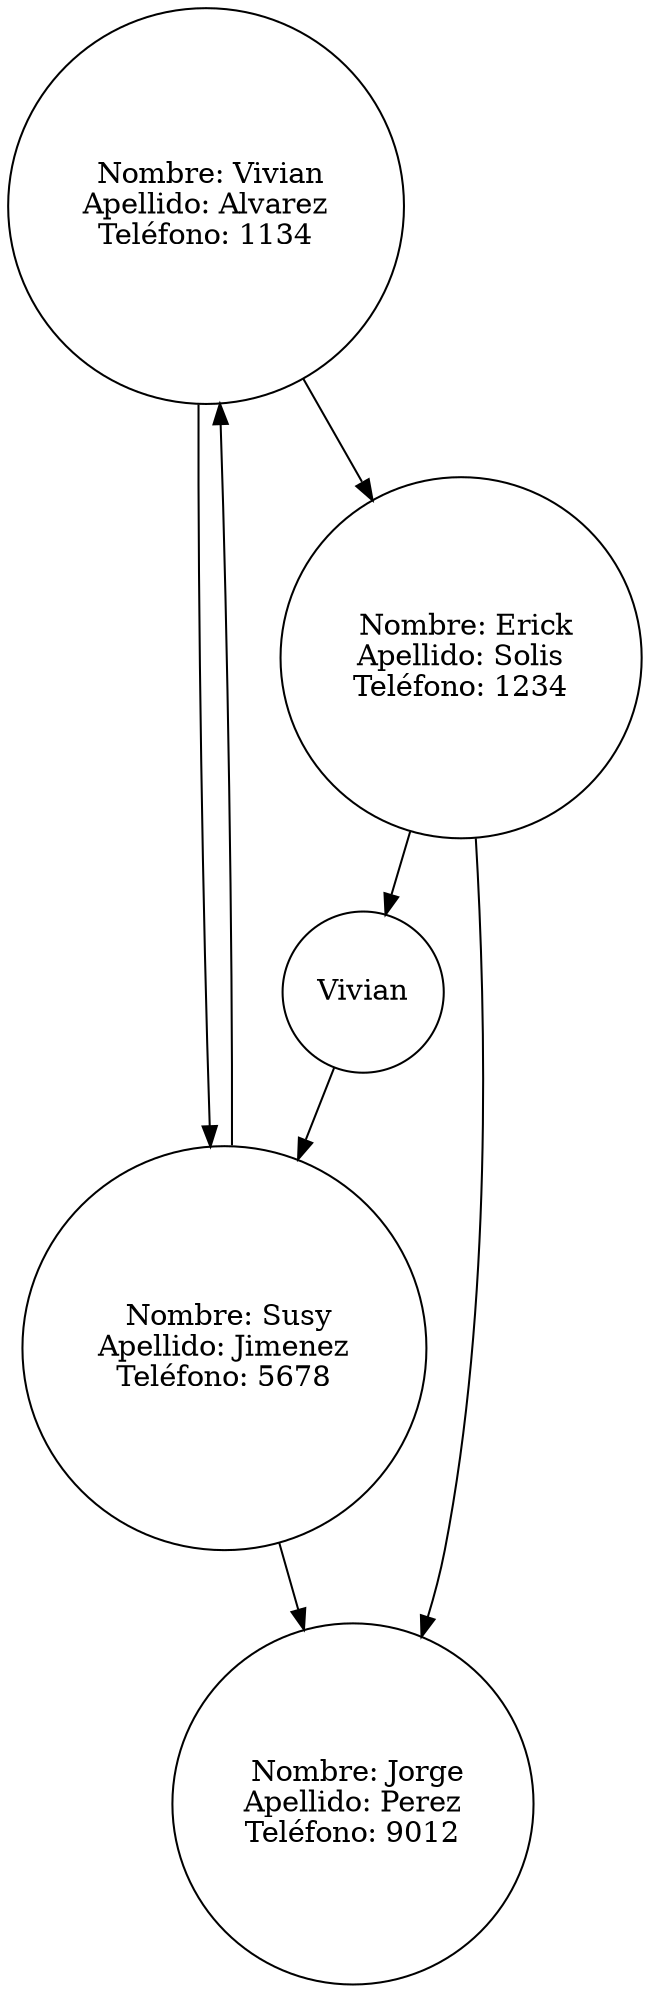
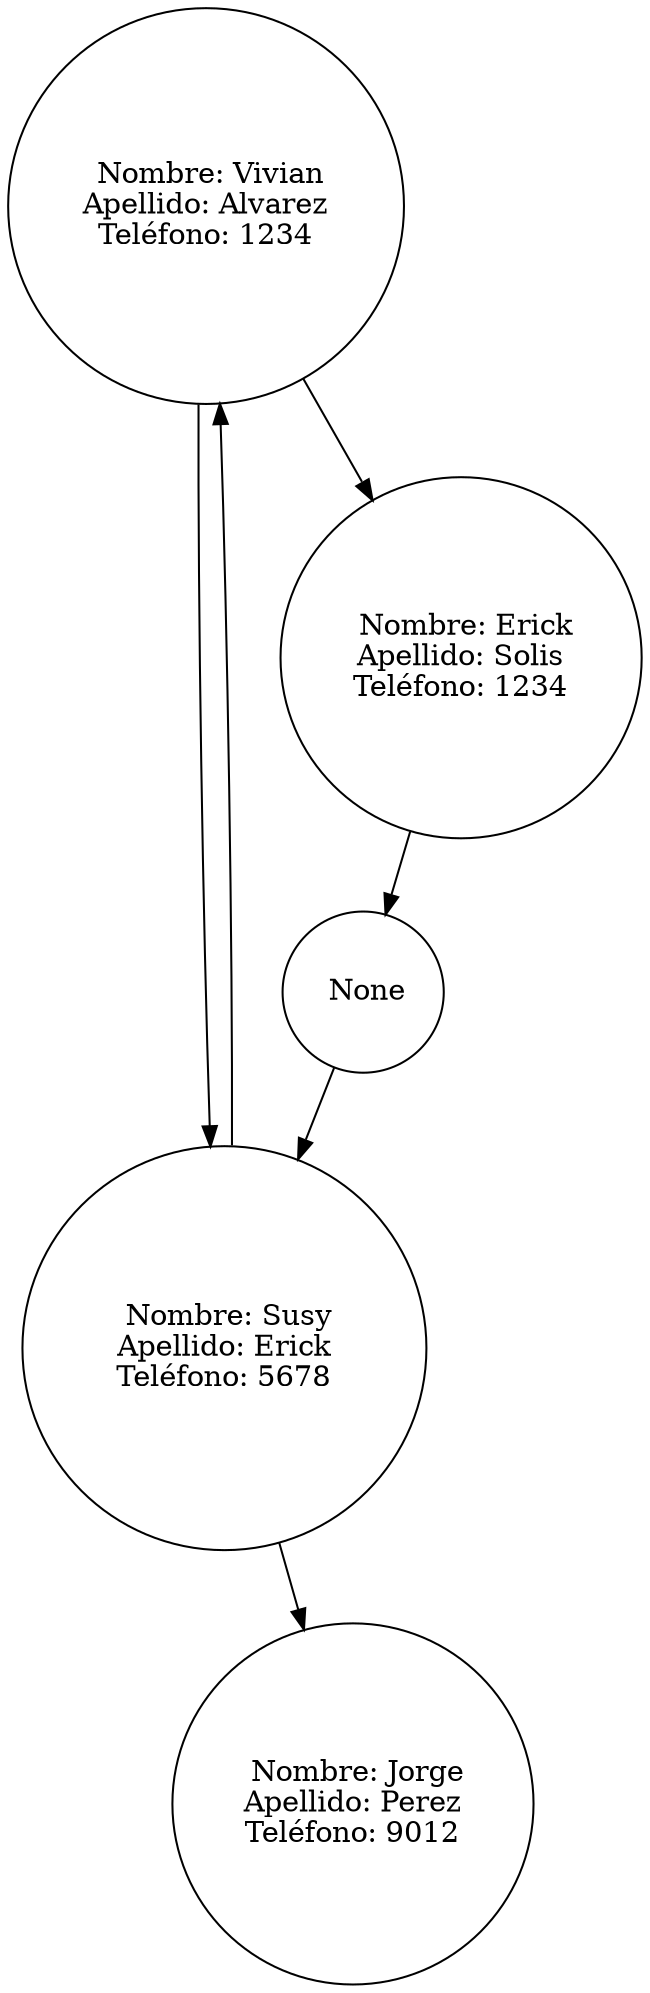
node "Nombre: Vivian Apellido: Alvarez Teléfono: 1134": label "Nombre: Vivian Apellido: Alvarez Teléfono: 1134" -> "Nombre: Vivian Apellido: Alvarez Teléfono: 1234"
node "Vivian": label "Vivian" -> "None"
edge "Nombre: Erick Apellido: Solis Teléfono: 1234" -> "Nombre: Jorge Apellido: Perez Teléfono: 9012": removed
node "Nombre: Susy Apellido: Jimenez Teléfono: 5678": label "Nombre: Susy Apellido: Jimenez Teléfono: 5678" -> "Nombre: Susy Apellido: Erick Teléfono: 5678"
